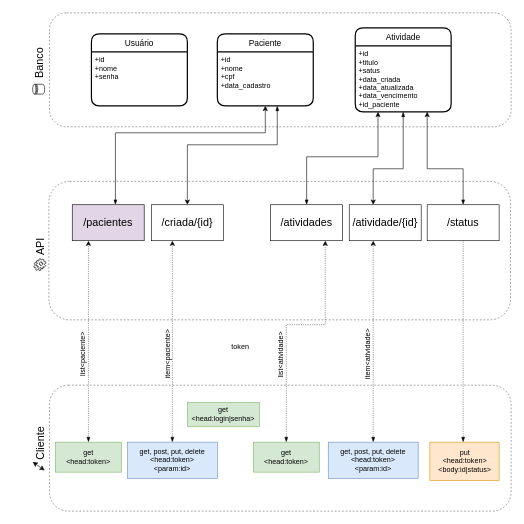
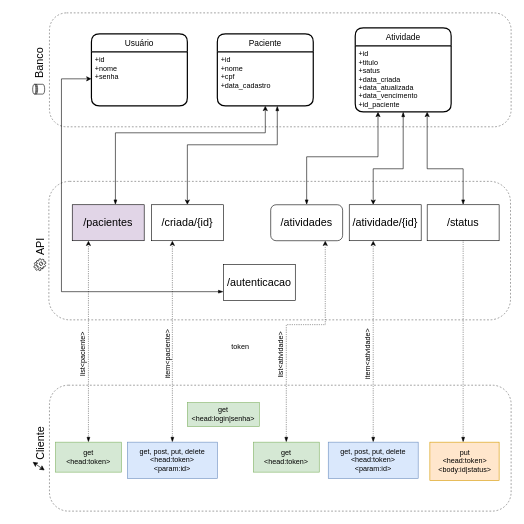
edge "+id +nome +senha" -- "/autenticacao": added
node "/atividades": shape rectangle -> rounded rectangle
node "/autenticacao": added
